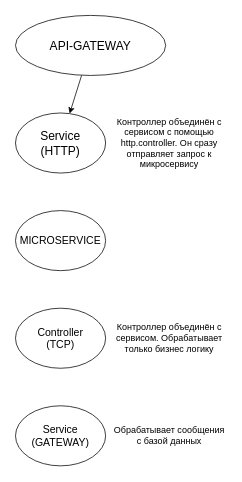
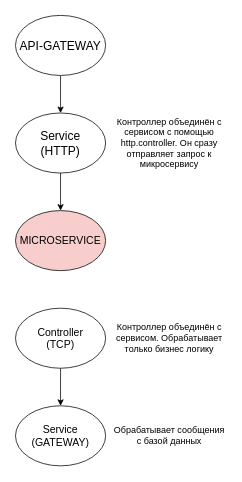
node "API-GATEWAY": size 150x60 -> 90x60
edge "Service (HTTP)" -> "MICROSERVICE": added
node "MICROSERVICE": fillcolor #ffffff -> #f8cecc
edge "Controller (TCP)" -> "Service (GATEWAY)": added
